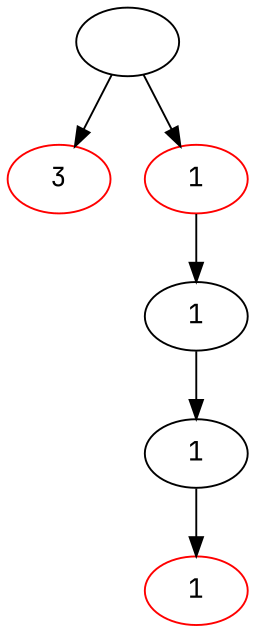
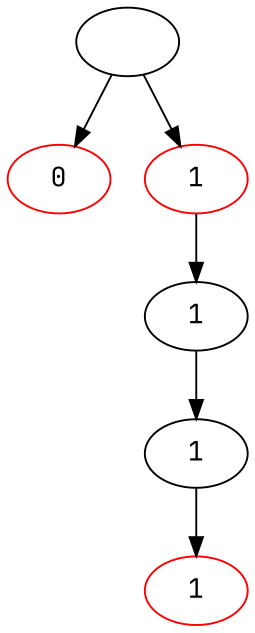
node "3": label "3" -> "0"
